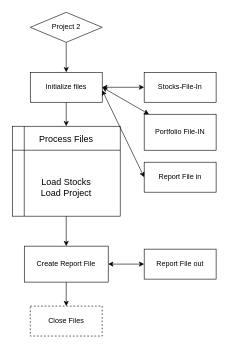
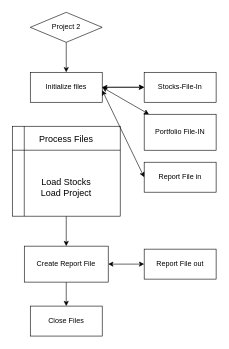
edge "Initialize files" -> "Process Files Load Stocks Load Project": now "Initialize files" -> "Stocks-File-In"
node "Close Files": style dashed -> solid
